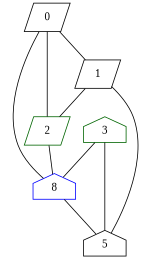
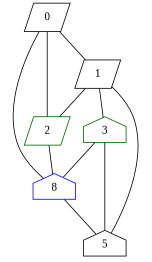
edge "1" -- "3": added
